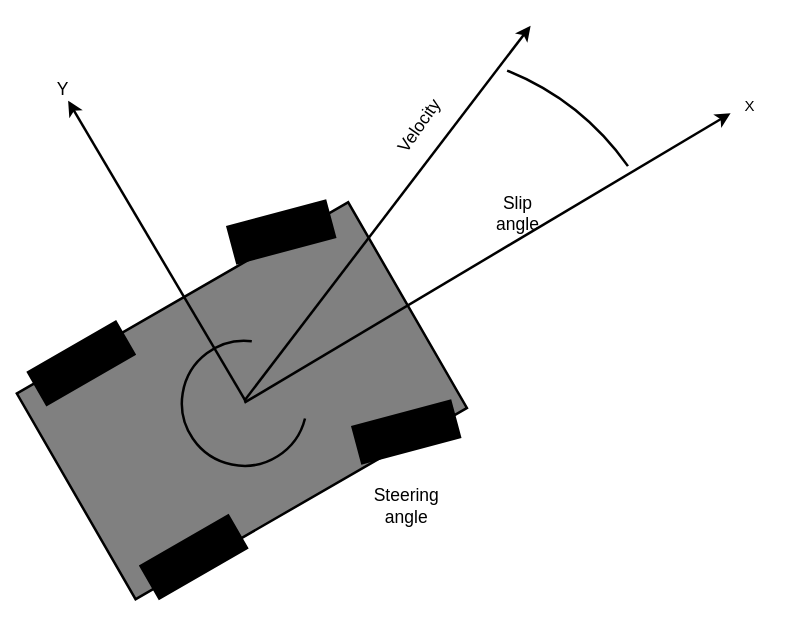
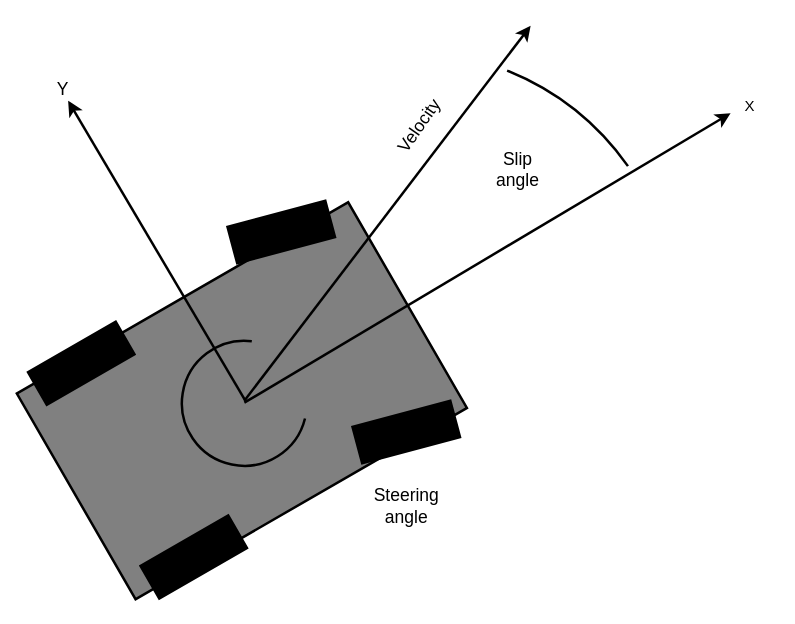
node "Slip angle": moved (518, 213) -> (518, 169)
